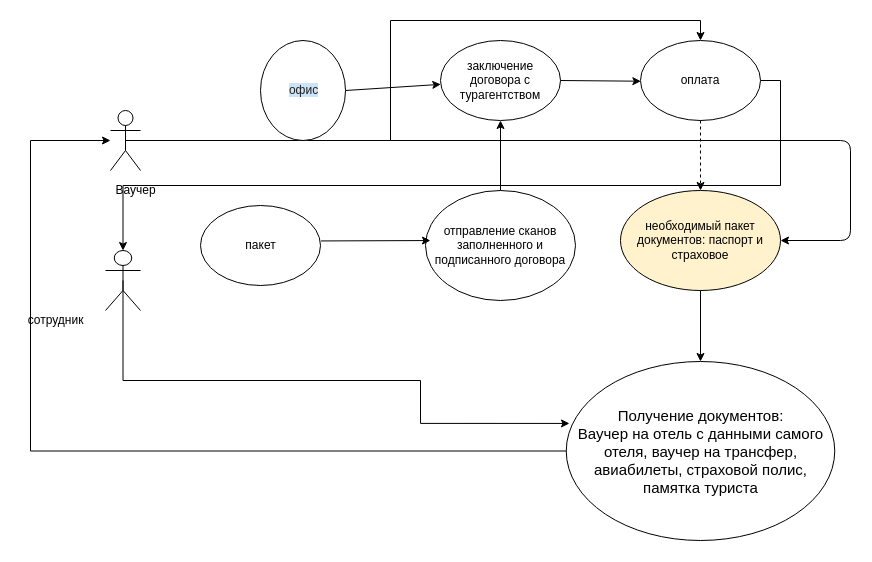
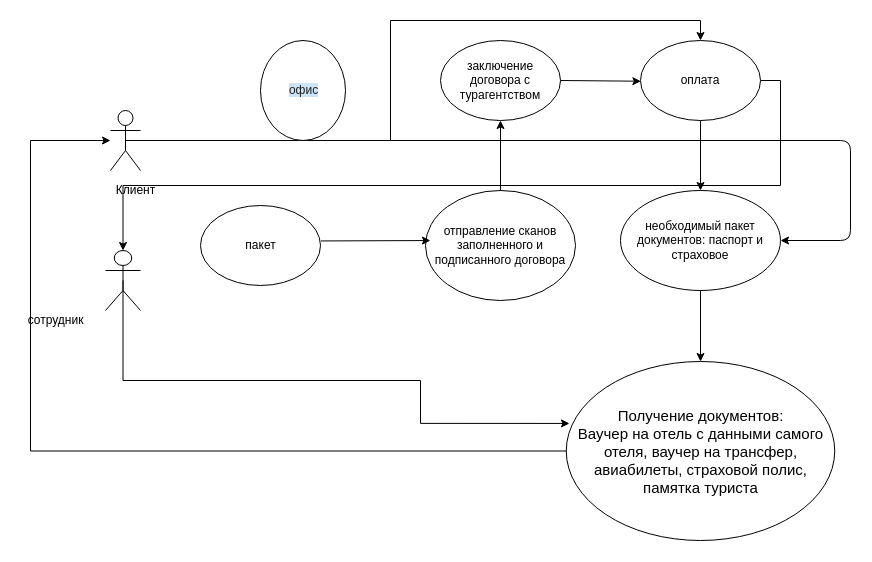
edge "офис" -> "заключение договора с турагентством": removed
edge "оплата" -> "необходимый пакет документов: паспорт и страховое": style dashed -> solid
node "Ваучер": label "Ваучер" -> "Клиент"
node "необходимый пакет документов: паспорт и страховое": fillcolor #fff2cc -> #ffffff
